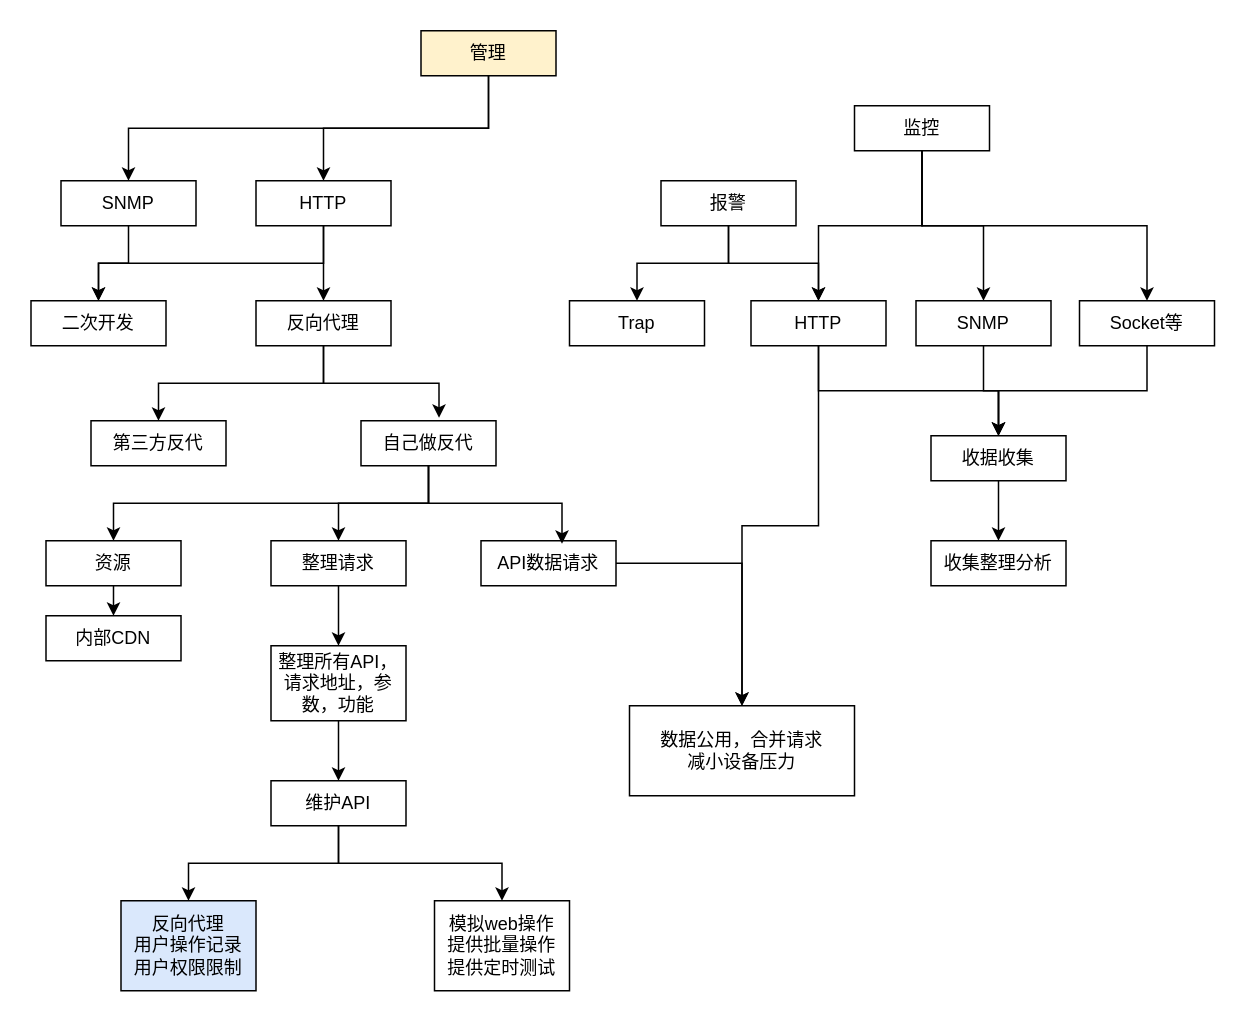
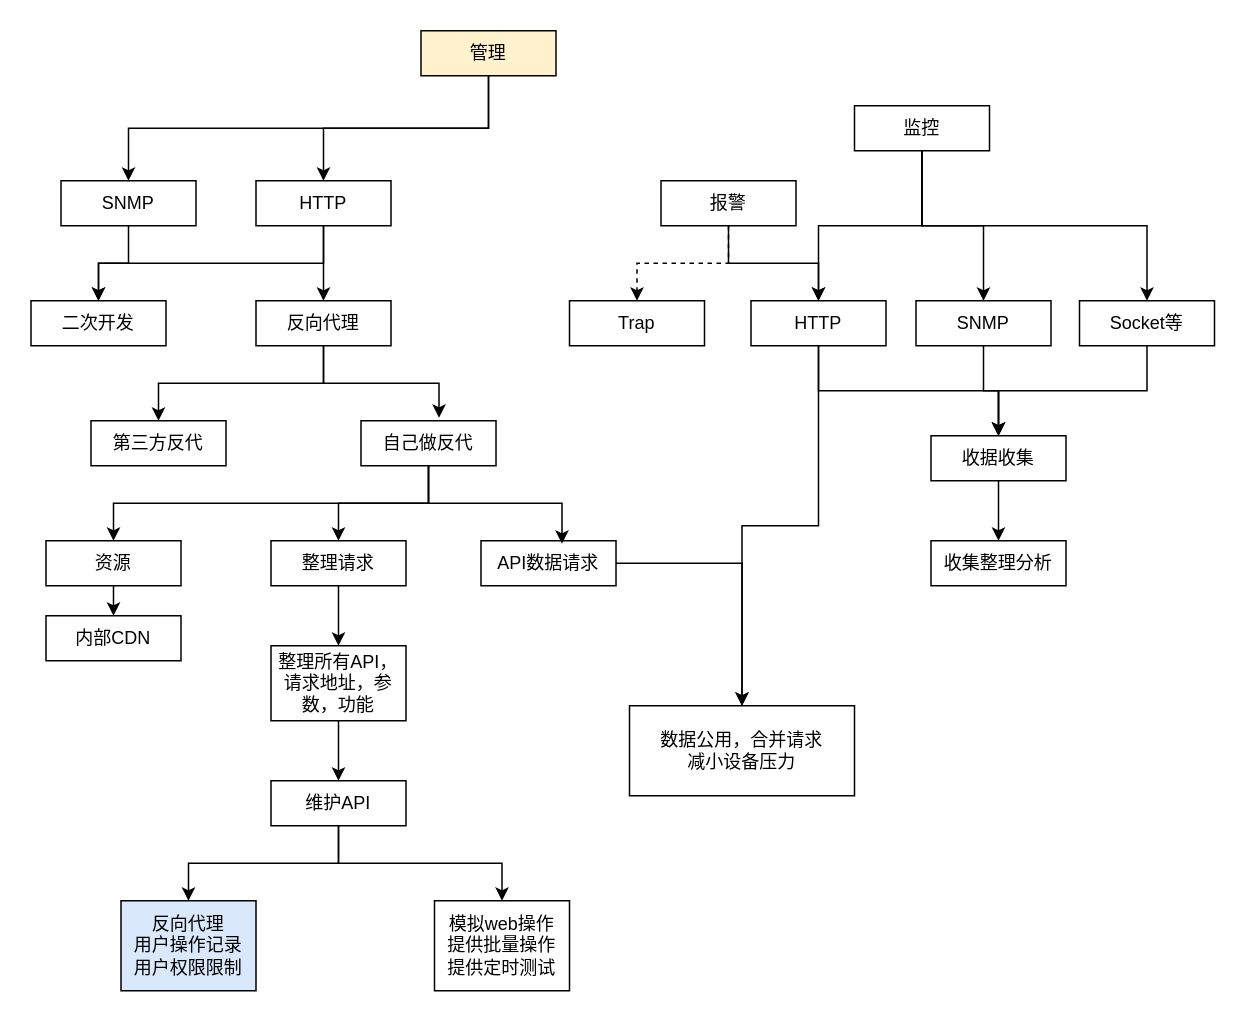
edge "报警" -> "Trap": style solid -> dashed
